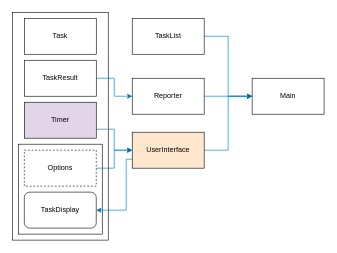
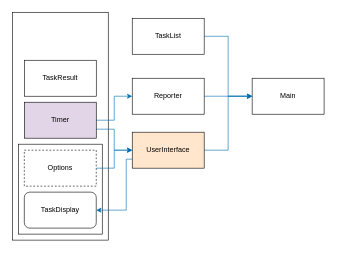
node "Task": removed
edge "TaskResult" -> "Reporter": removed
edge "Timer" -> "Reporter": added
